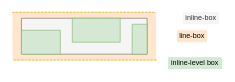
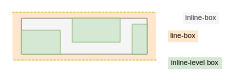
node "line-box": moved (192, 36) -> (183, 36)
